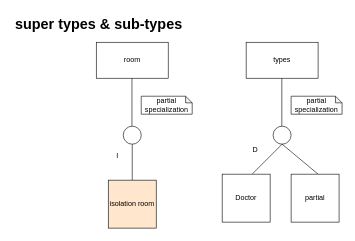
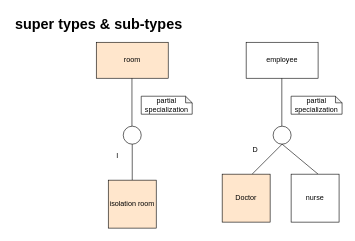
node "room": fillcolor #ffffff -> #ffe6cc
node "types": label "types" -> "employee"
node "Doctor": fillcolor #ffffff -> #ffe6cc
node "partial": label "partial" -> "nurse"
